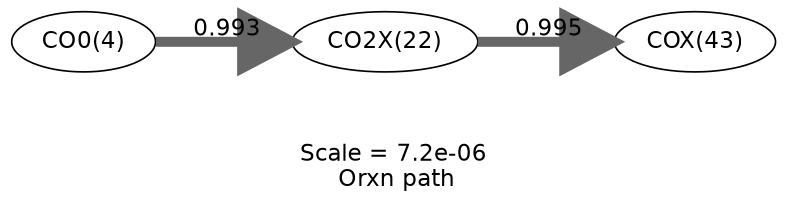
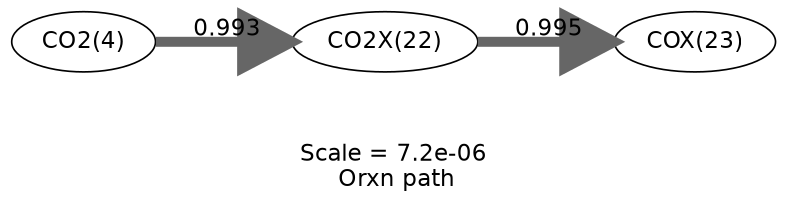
node "CO0(4)": label "CO0(4)" -> "CO2(4)"
node "COX(43)": label "COX(43)" -> "COX(23)"
